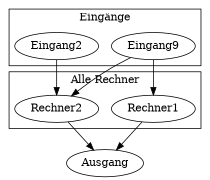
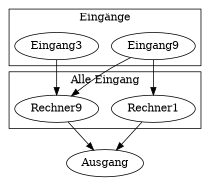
node "Eingang2": label "Eingang2" -> "Eingang3"
cluster "Alle Rechner": label "Alle Rechner" -> "Alle Eingang"
node "Rechner2": label "Rechner2" -> "Rechner9"
